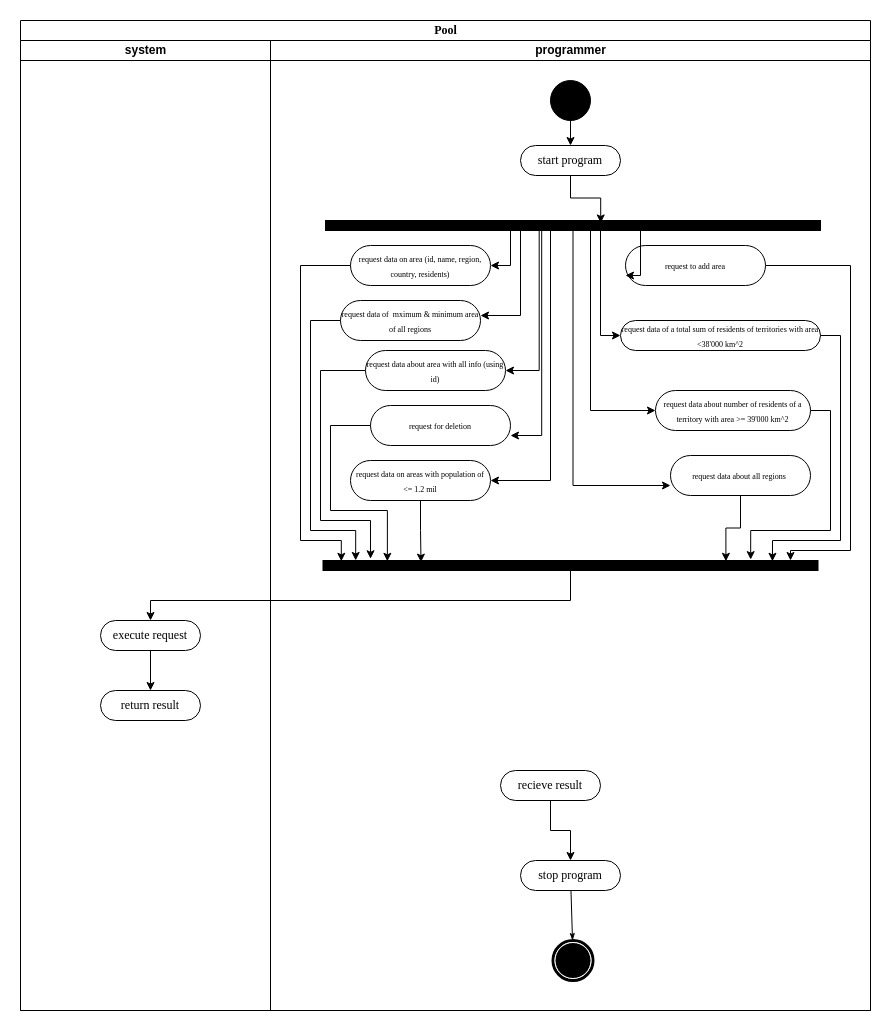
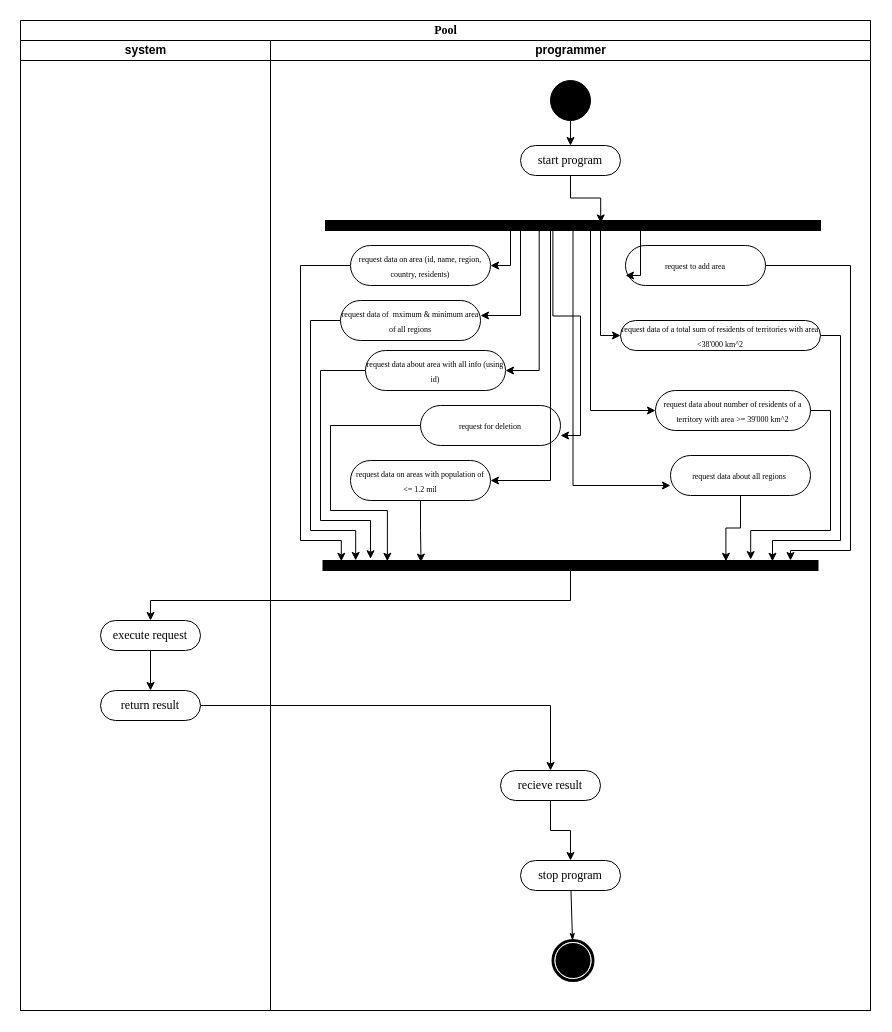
node "request for deletion": moved (441, 426) -> (491, 426)
edge "return result" -> "recieve result": added
